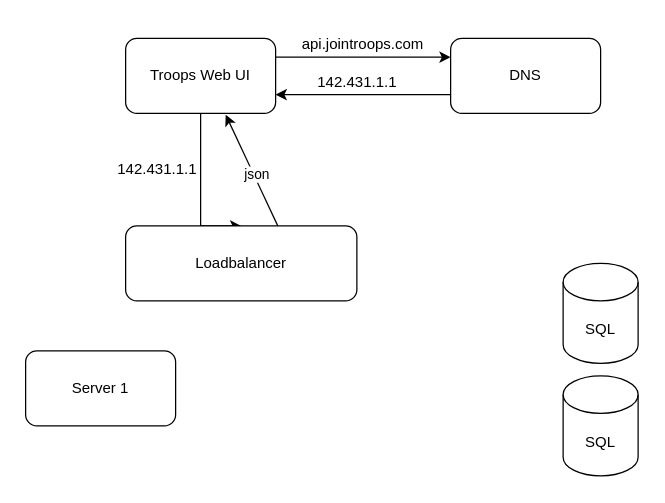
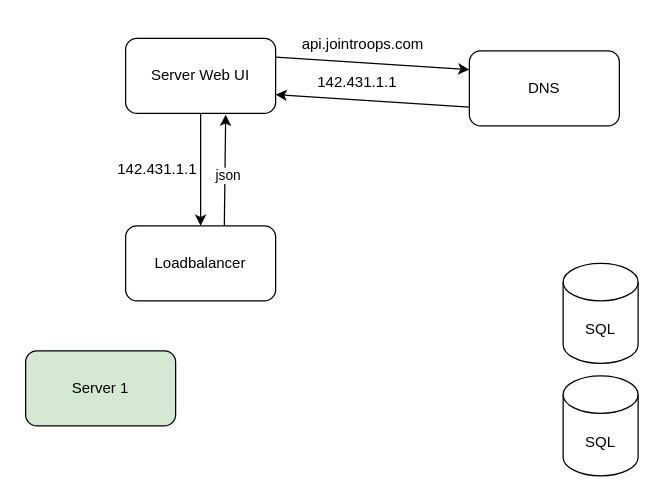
node "Troops Web UI": label "Troops Web UI" -> "Server Web UI"
node "DNS": moved (526, 76) -> (544, 88)
node "Loadbalancer": size 231x75 -> 150x75
node "Server 1": fillcolor #ffffff -> #d5e8d4
